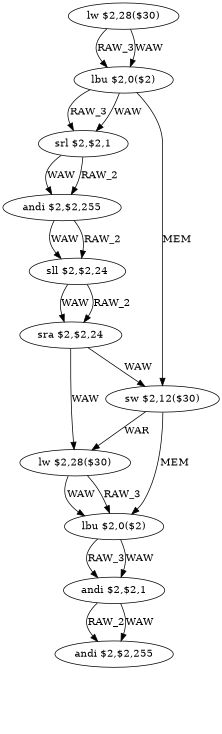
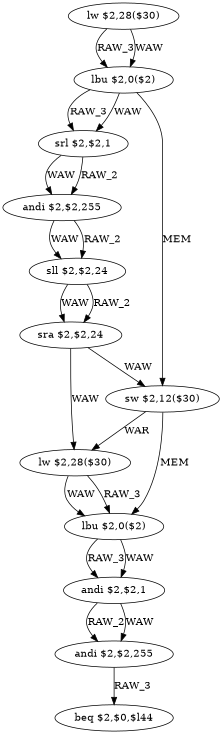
node "beq $2,$0,$l44": added
